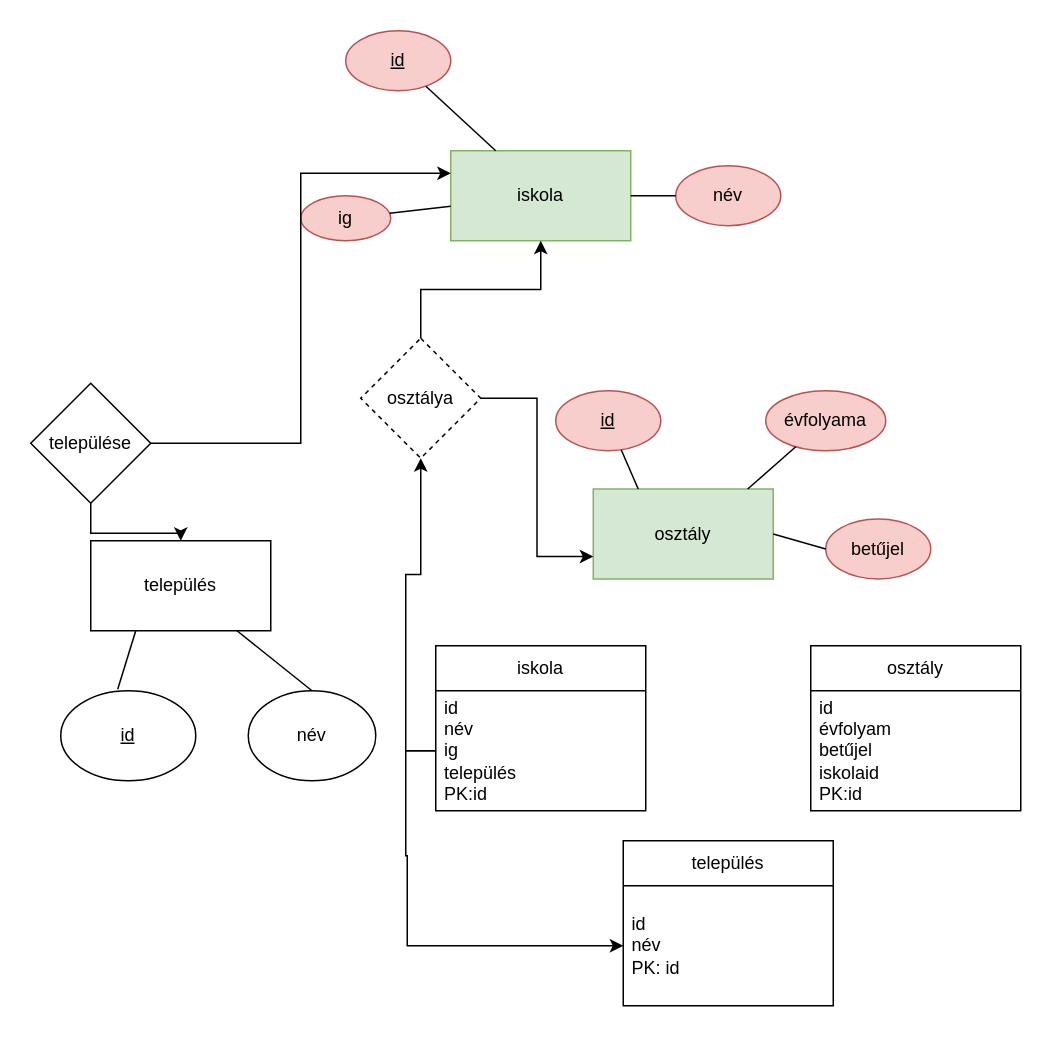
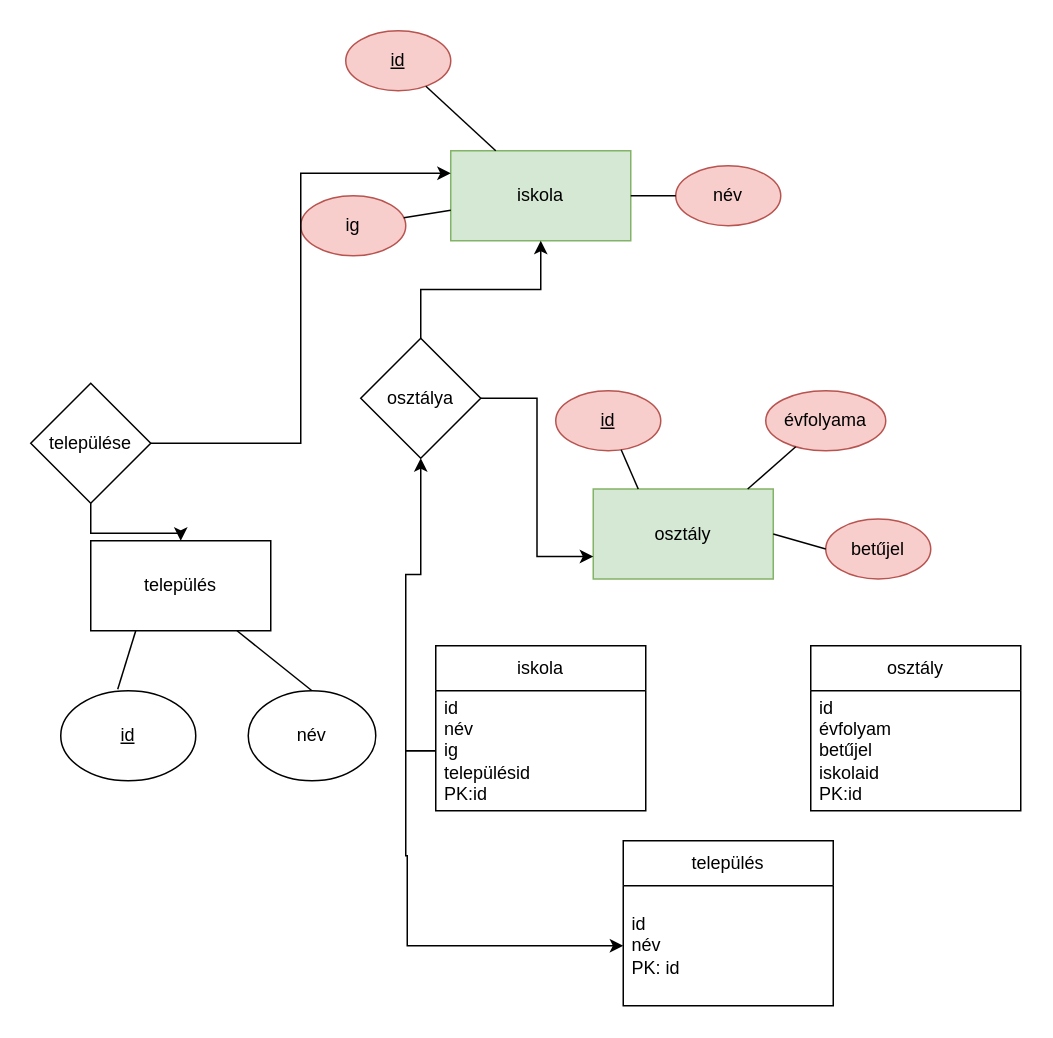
node "ig": size 90x45 -> 105x60
node "osztálya": style dashed -> solid
node "id név ig település PK:id": label "id név ig település PK:id" -> "id név ig településid PK:id"
